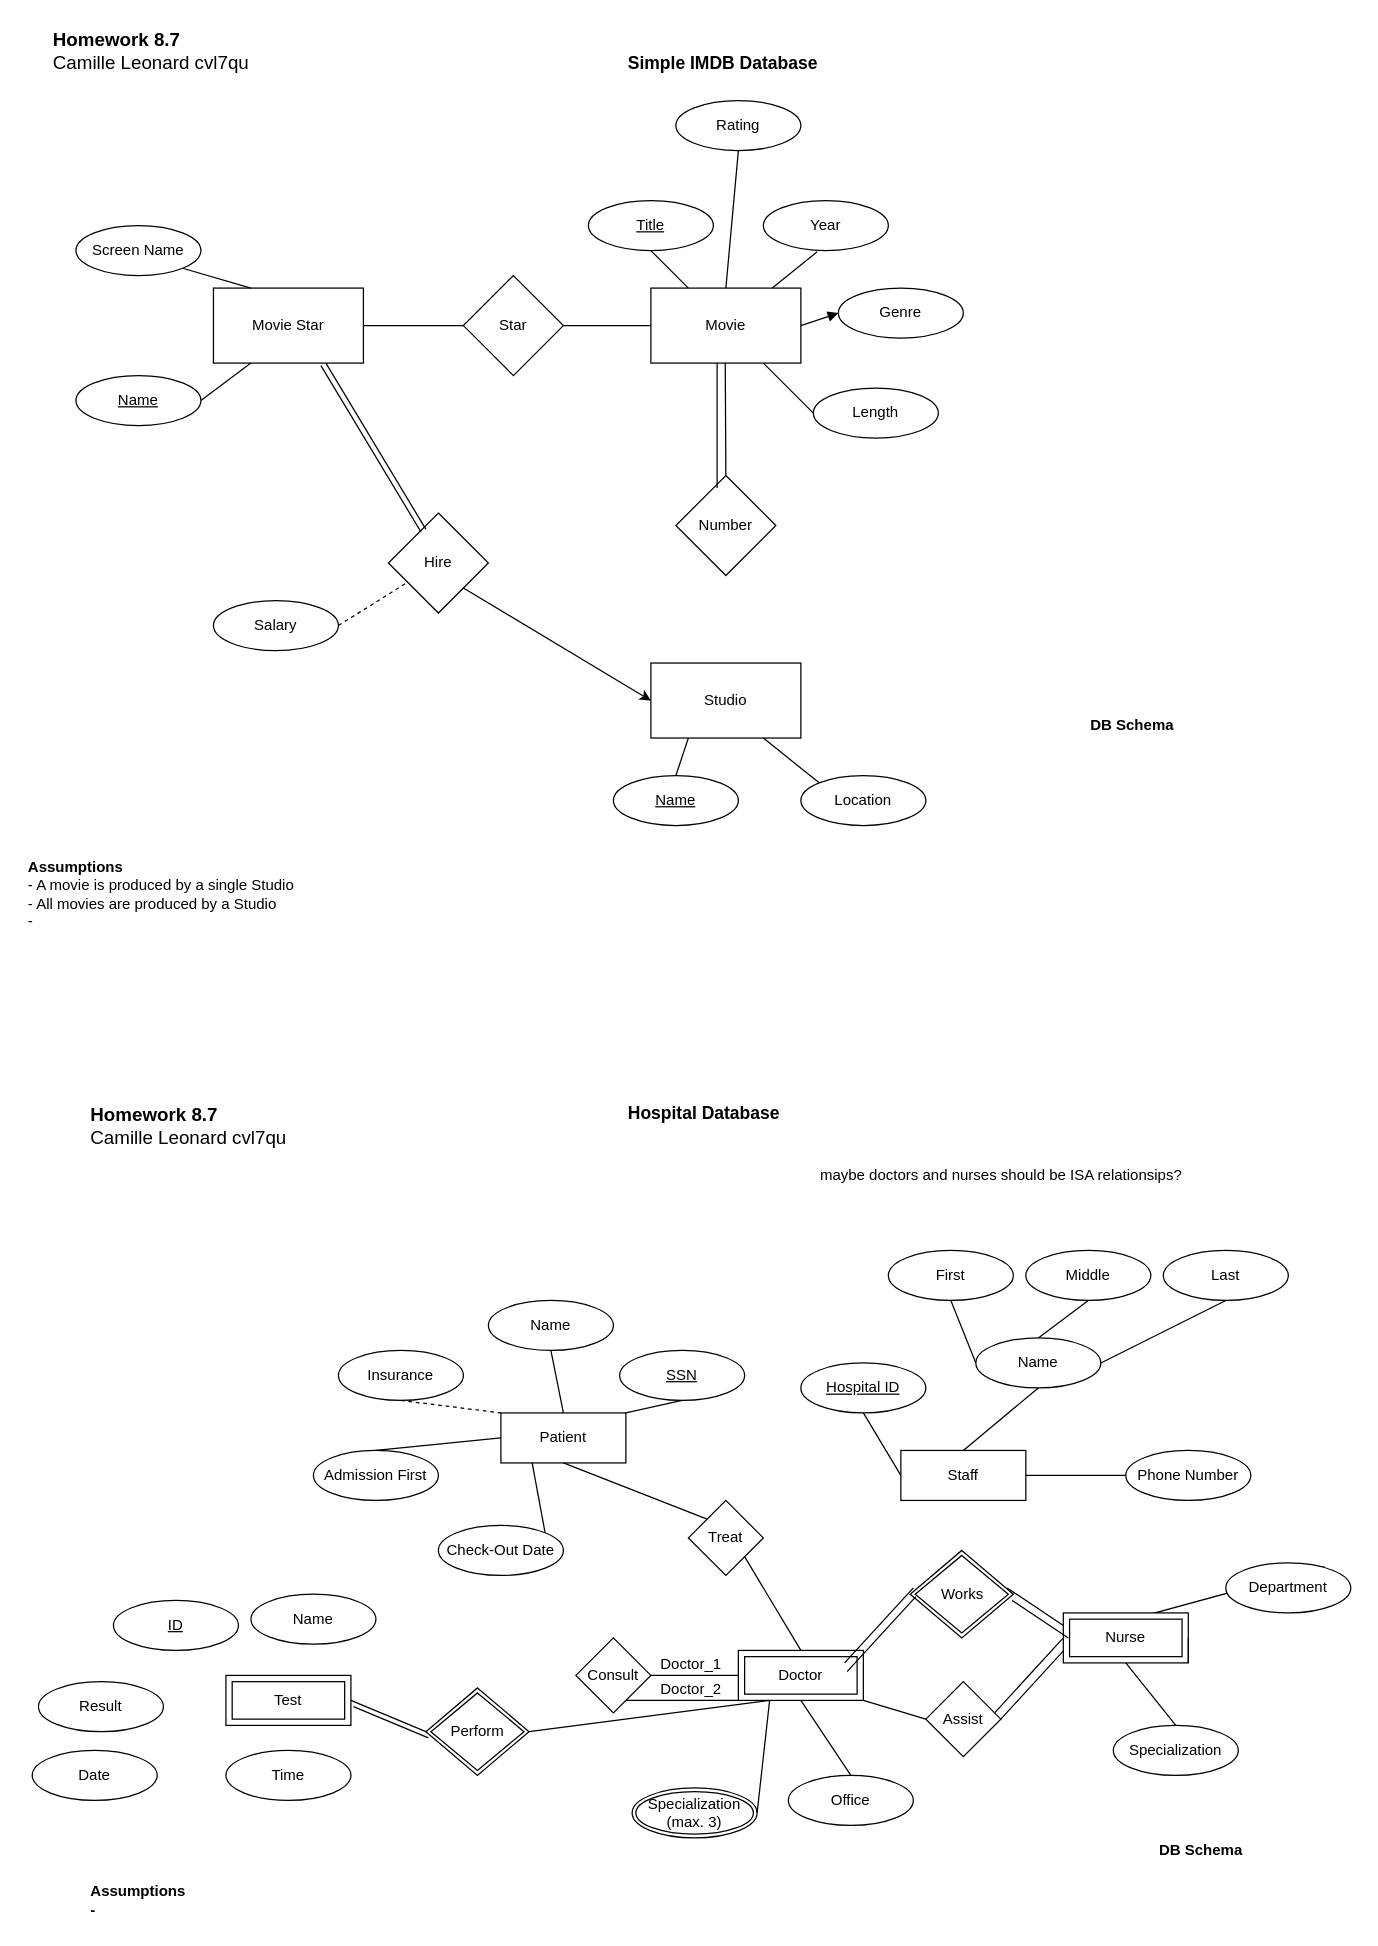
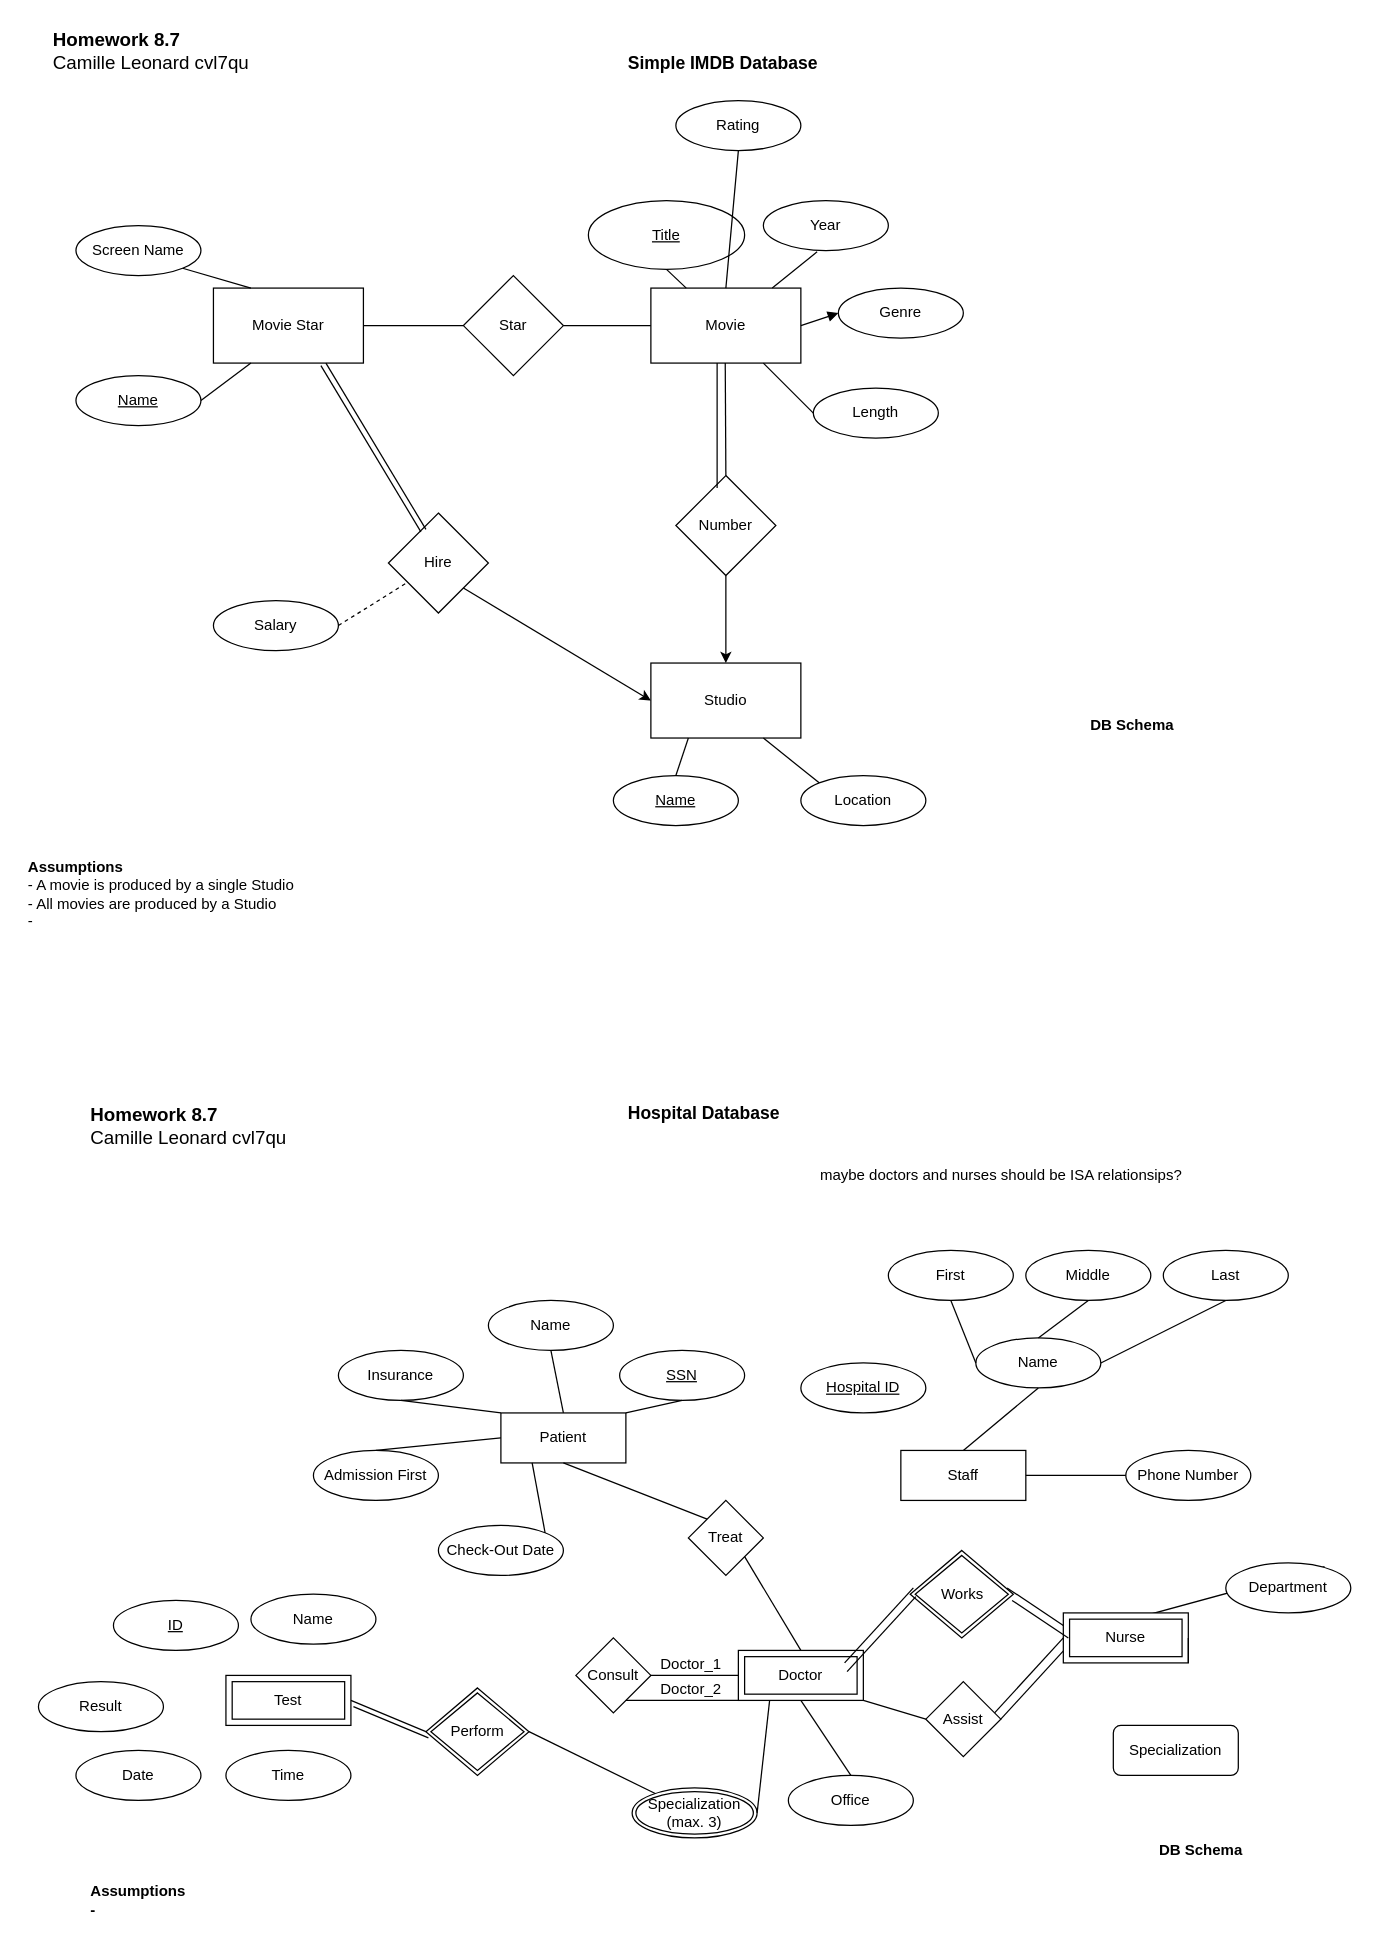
node "Title": size 125x50 -> 156x69
edge "Number" -> "Studio": added
edge "Insurance" -- "Patient": style dashed -> solid
edge "Hospital ID" -- "Staff": removed
edge "Nurse" -- "Specialization": removed
edge "Doctor" -- "Perform": now "Specialization (max. 3)" -- "Perform"
node "Specialization": shape ellipse -> rounded rectangle
node "Date": moved (94, 1776) -> (138, 1776)
